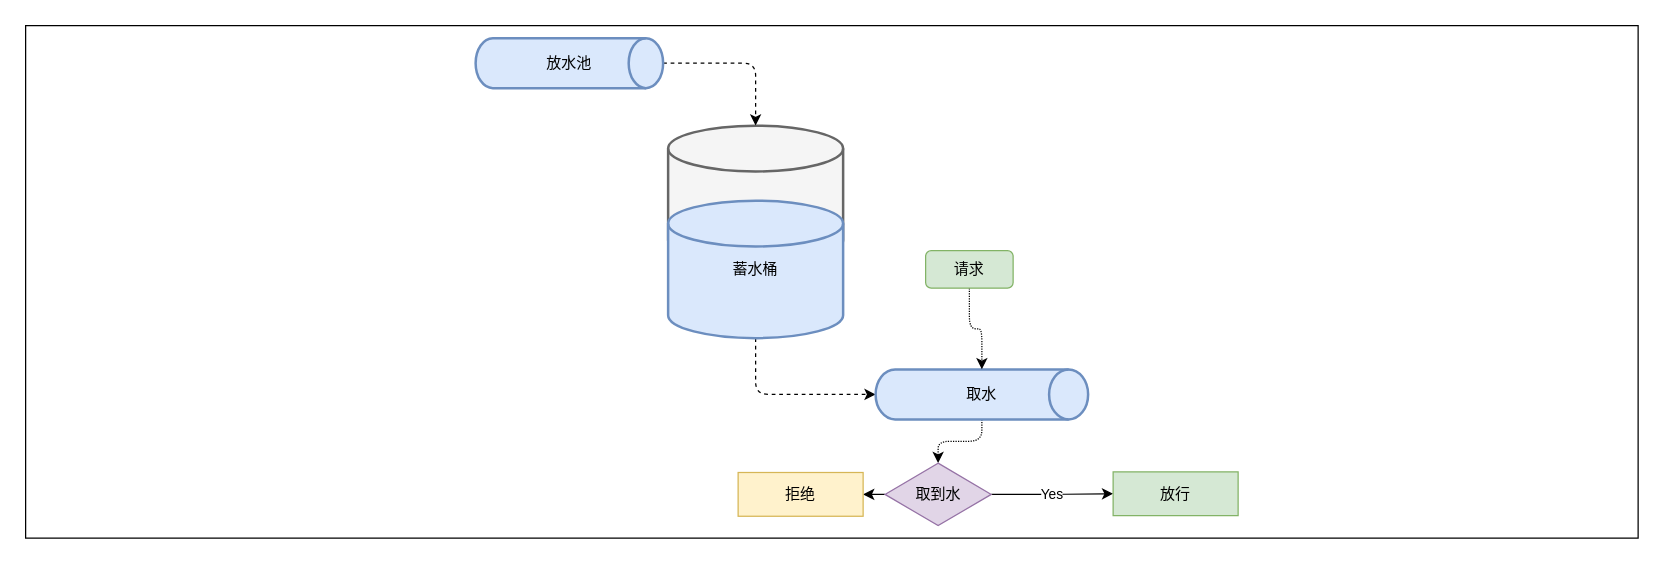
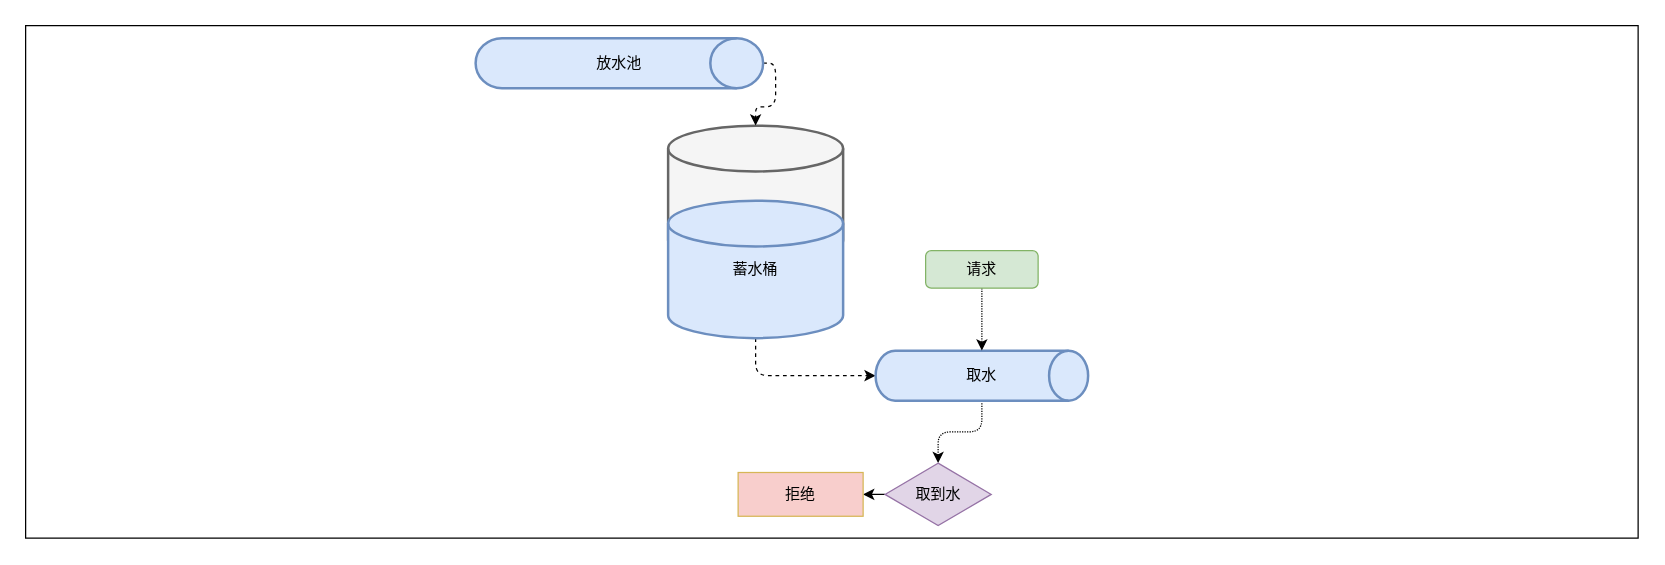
node "放水池": size 188x50 -> 288x50
node "请求": size 88x38 -> 113x38
node "取水": moved (982, 394) -> (982, 376)
node "拒绝": fillcolor #fff2cc -> #f8cecc
edge "取到水" -> "放行": removed, label "Yes"
node "放行": removed
